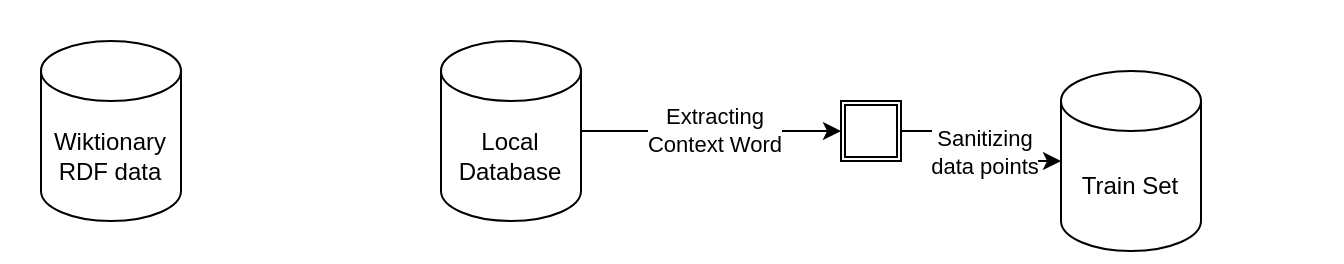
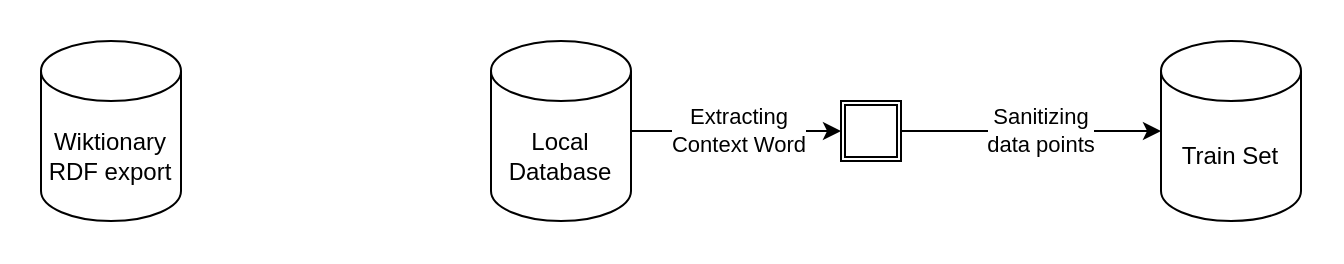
node "Local Database": moved (511, 131) -> (561, 131)
node "Wiktionary RDF data": label "Wiktionary RDF data" -> "Wiktionary RDF export"
node "Train Set": moved (1131, 161) -> (1231, 131)
